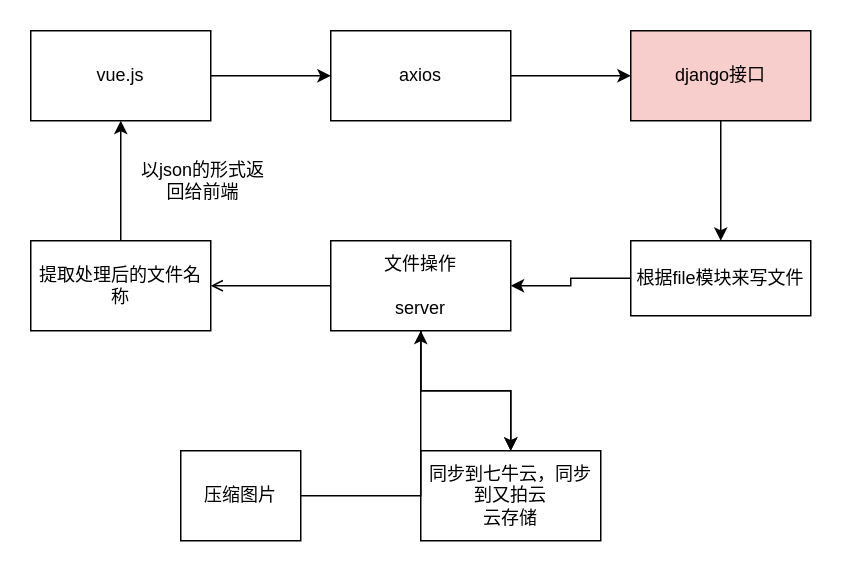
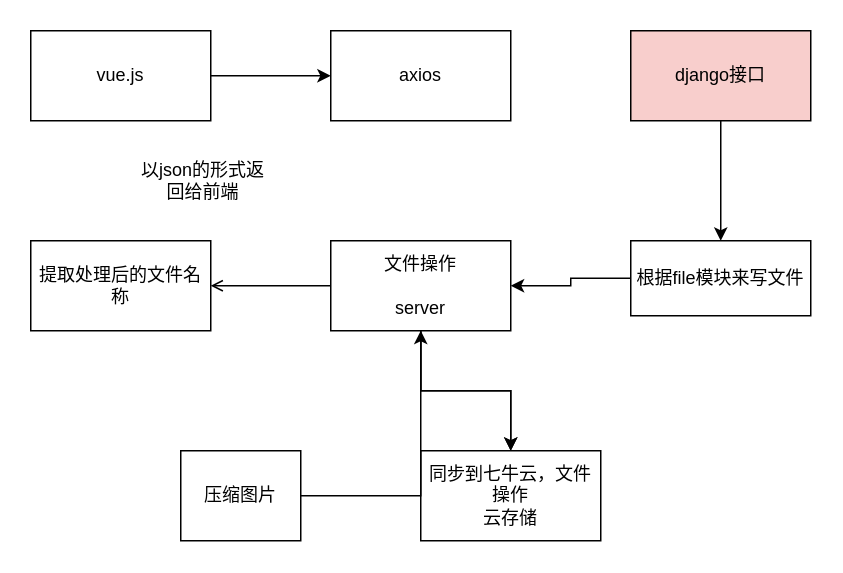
edge "axios" -> "django接口": removed
edge "提取处理后的文件名称" -> "vue.js": removed
node "同步到七牛云，同步到又拍云 云存储": label "同步到七牛云，同步到又拍云 云存储" -> "同步到七牛云，文件操作 云存储"
